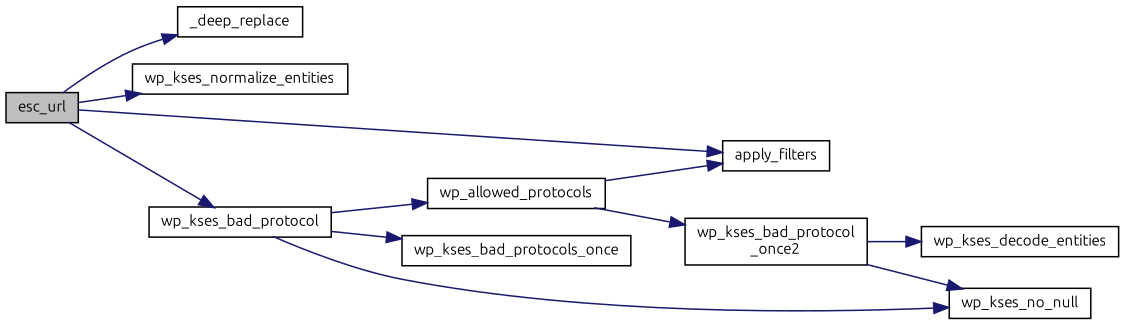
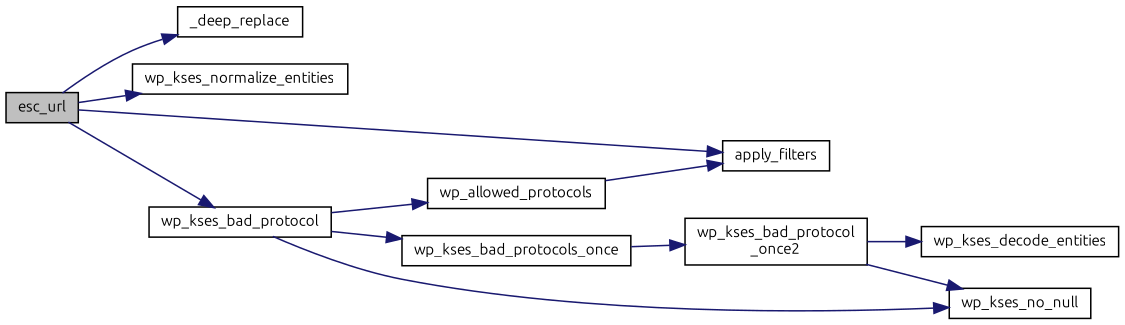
edge "wp_allowed_protocols" -> "wp_kses_bad_protocol _once2": now "wp_kses_bad_protocols_once" -> "wp_kses_bad_protocol _once2"
